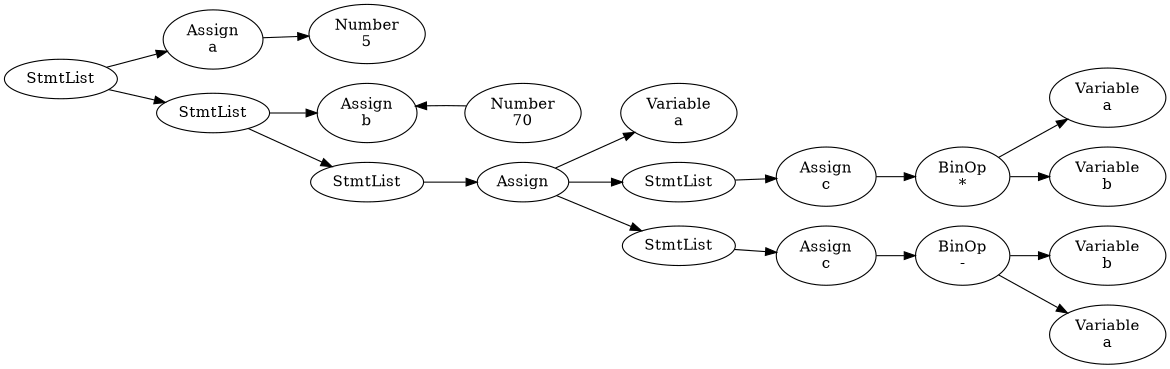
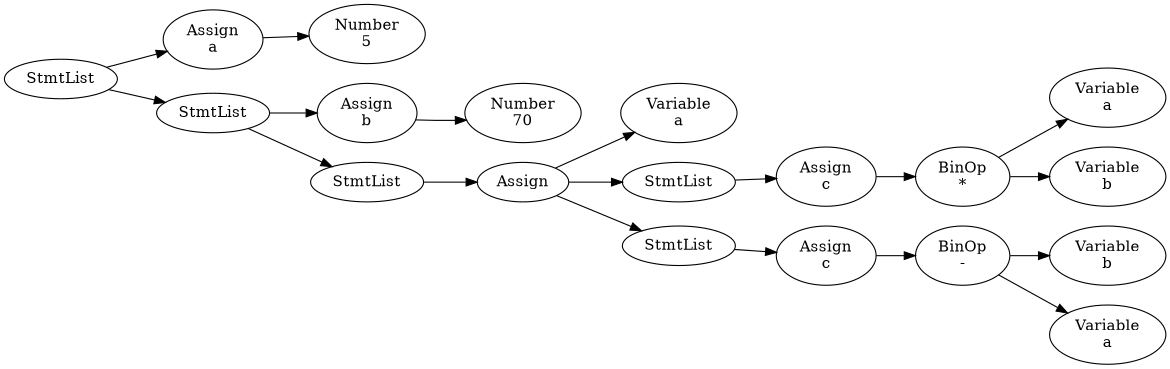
edge "Number 70" -> "Assign b": reversed
